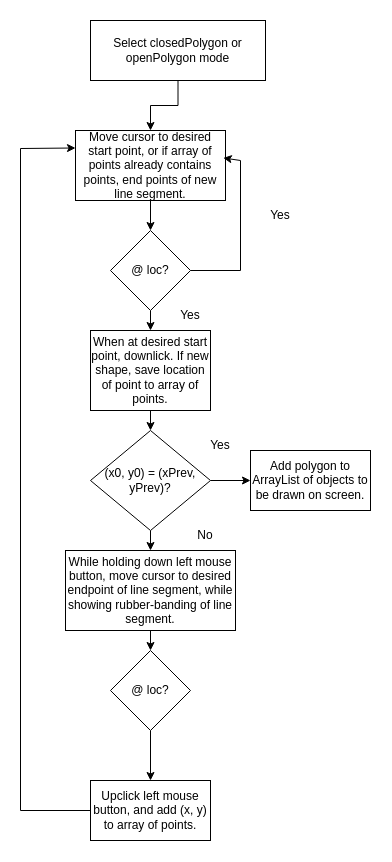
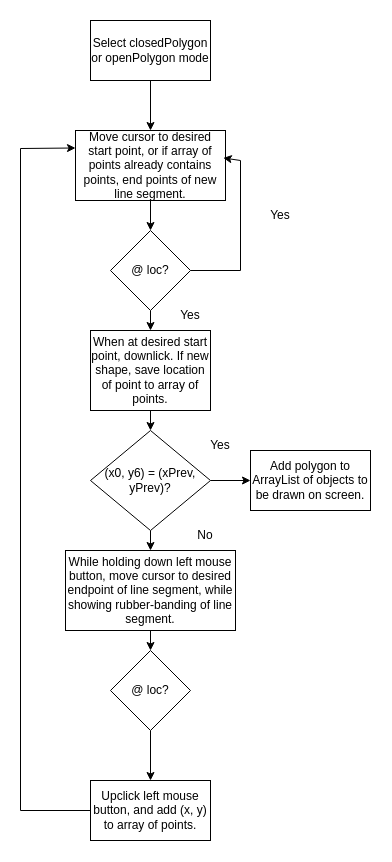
node "Select closedPolygon or openPolygon mode": size 175x60 -> 120x60
node "(x0, y0) = (xPrev, yPrev)?": label "(x0, y0) = (xPrev, yPrev)?" -> "(x0, y6) = (xPrev, yPrev)?"
